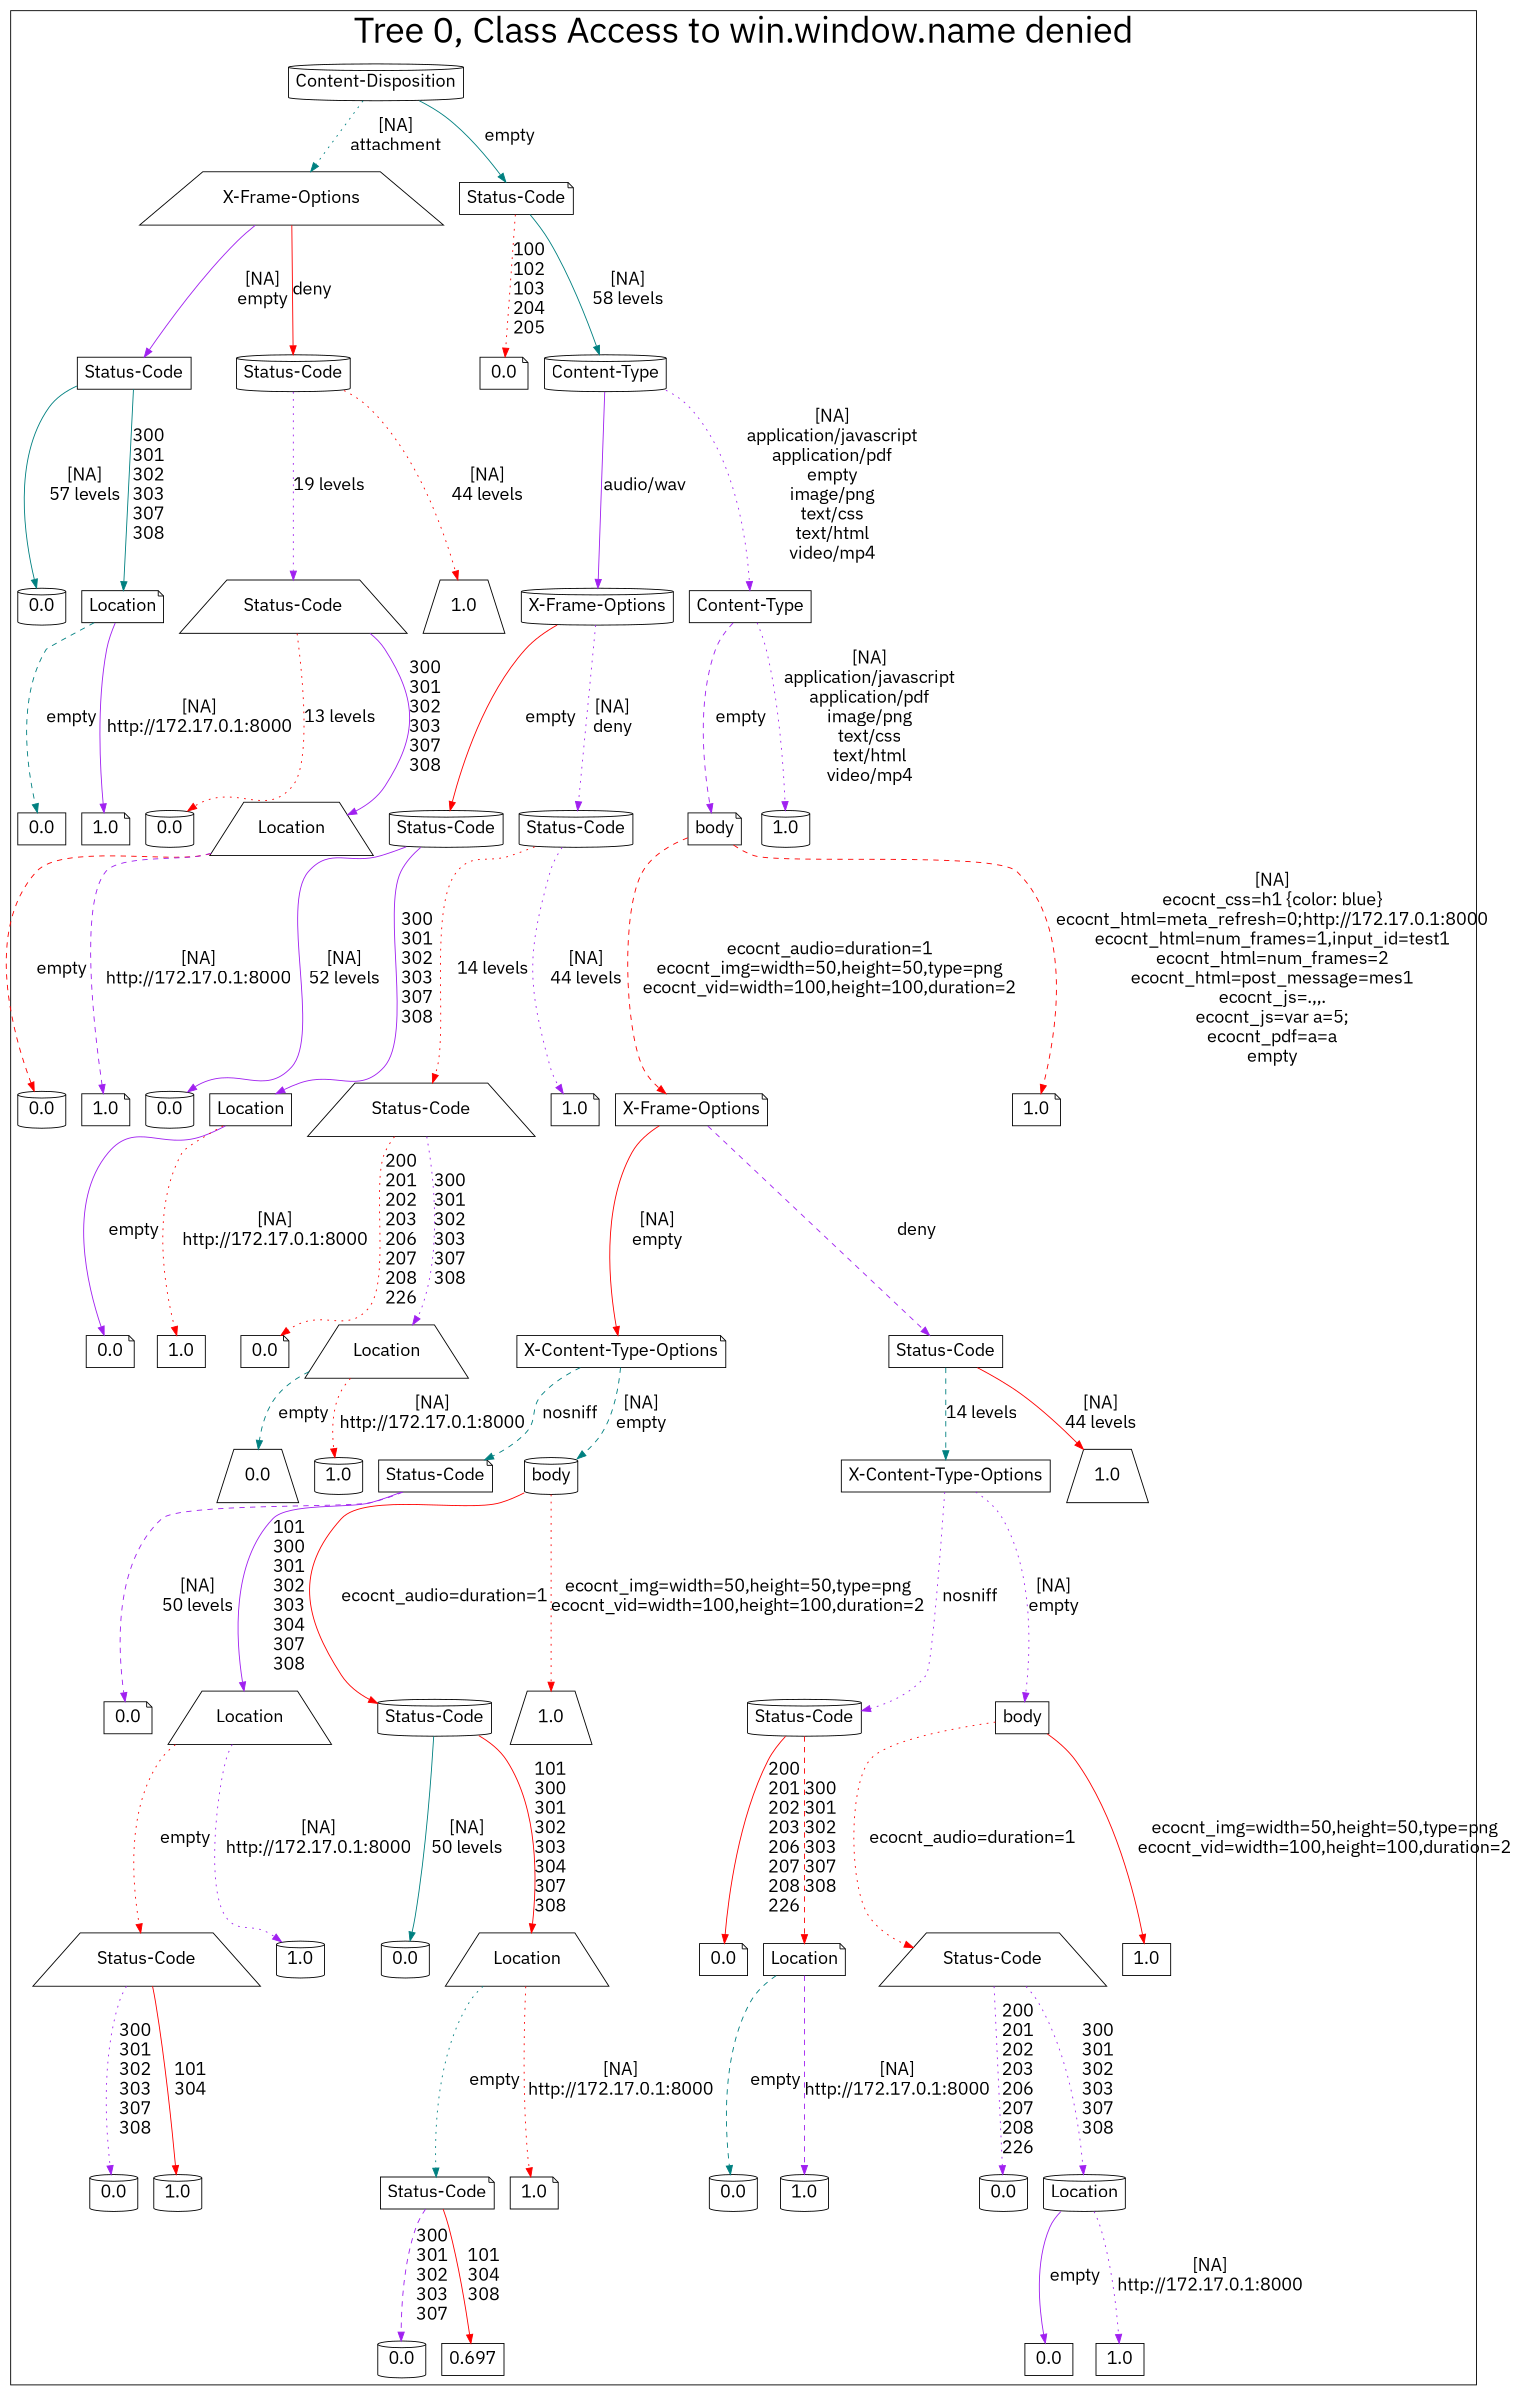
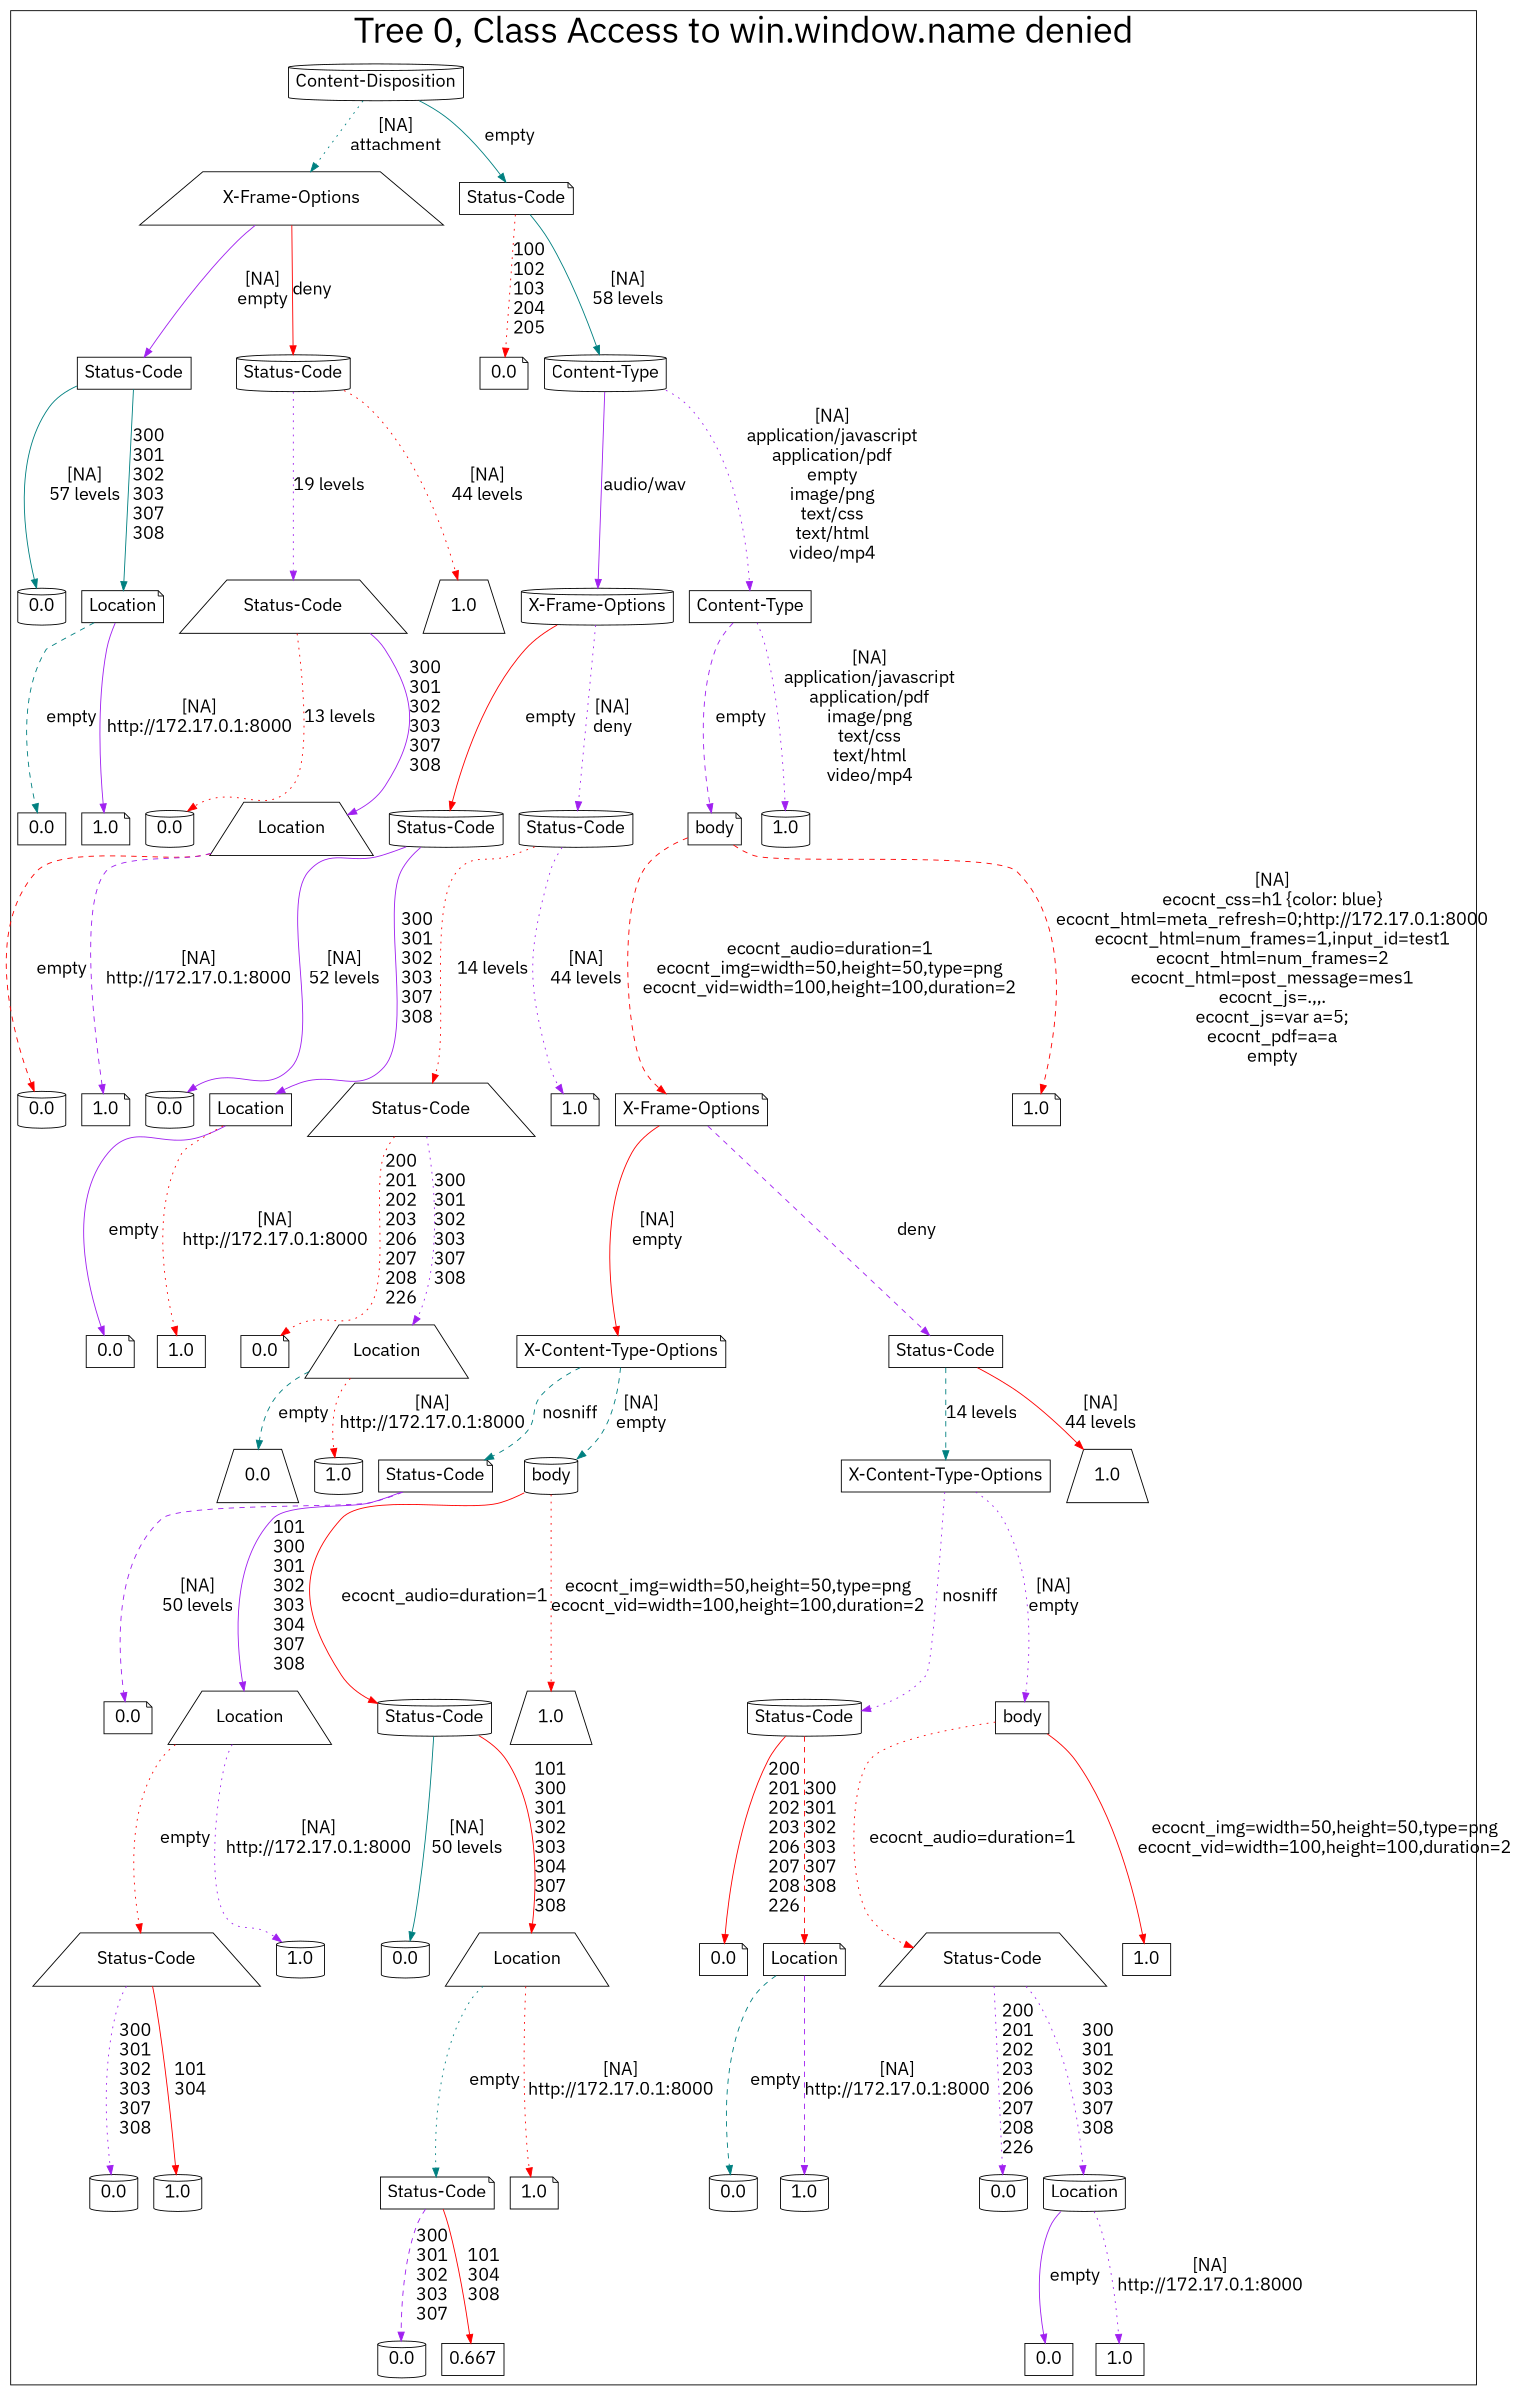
node "0.697": label "0.697" -> "0.667"
